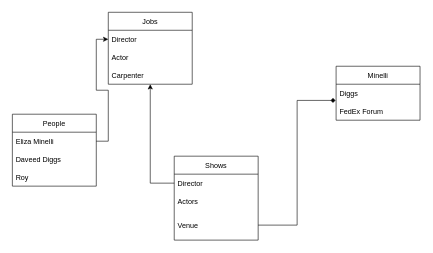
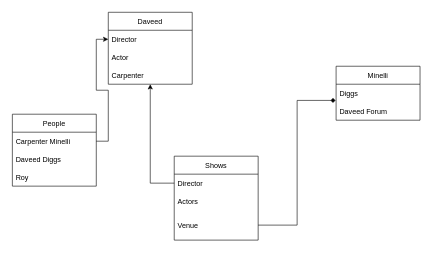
node "Jobs": label "Jobs" -> "Daveed"
node "FedEx Forum": label "FedEx Forum" -> "Daveed Forum"
node "Eliza Minelli": label "Eliza Minelli" -> "Carpenter Minelli"
